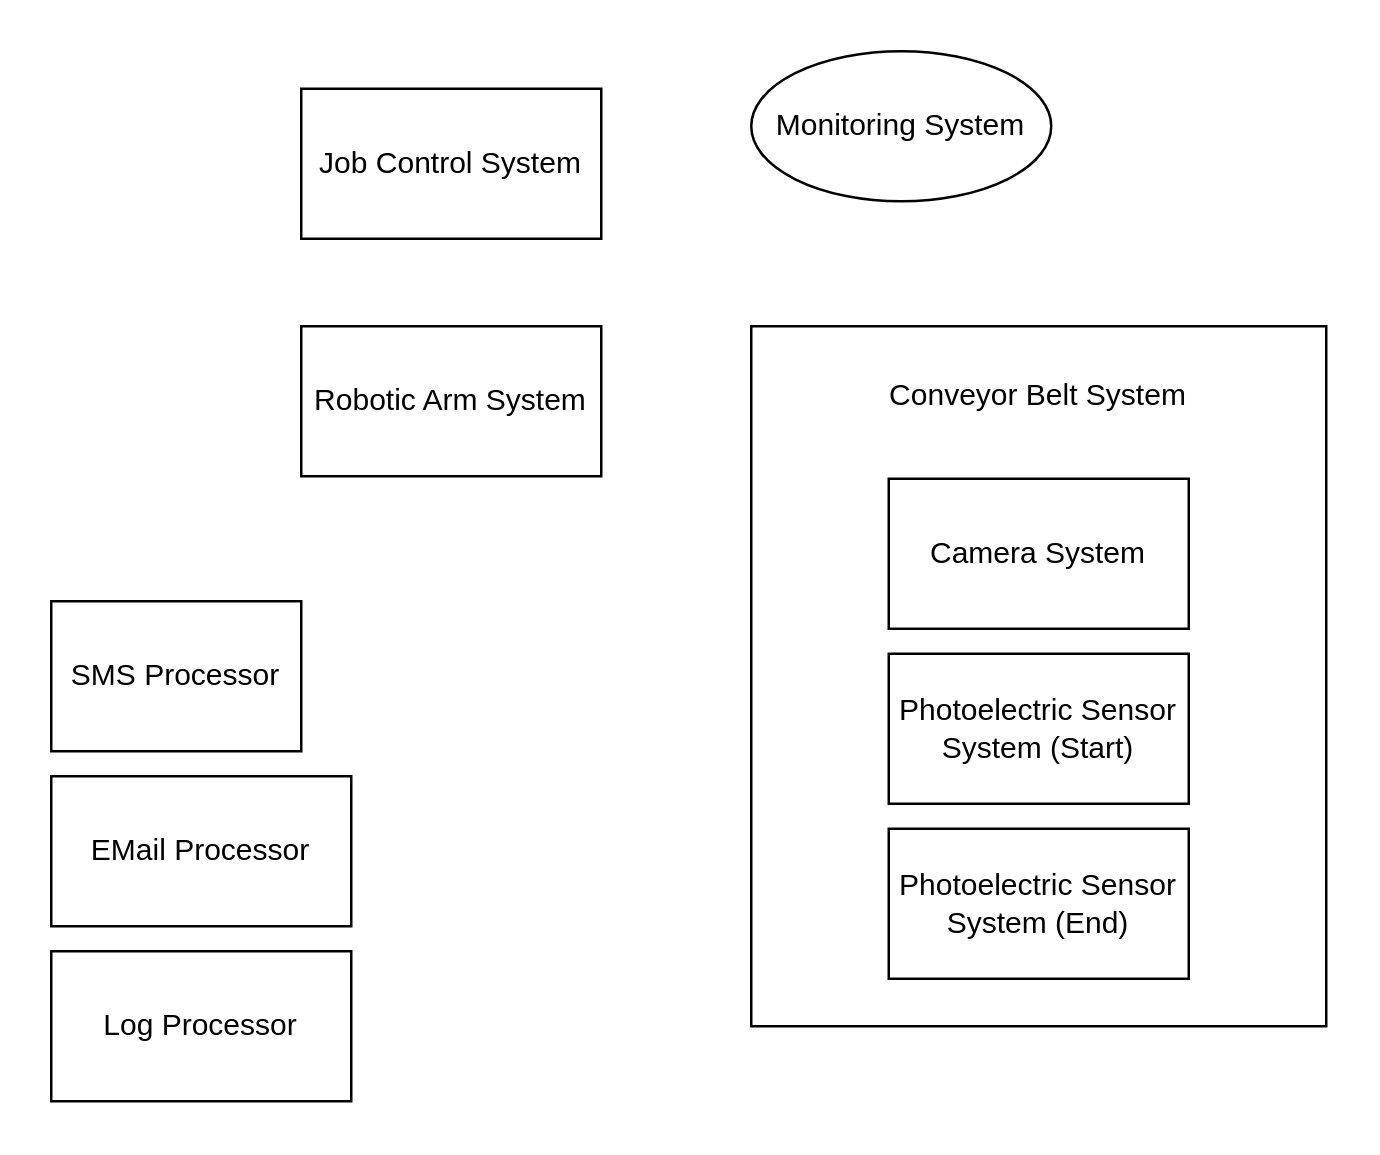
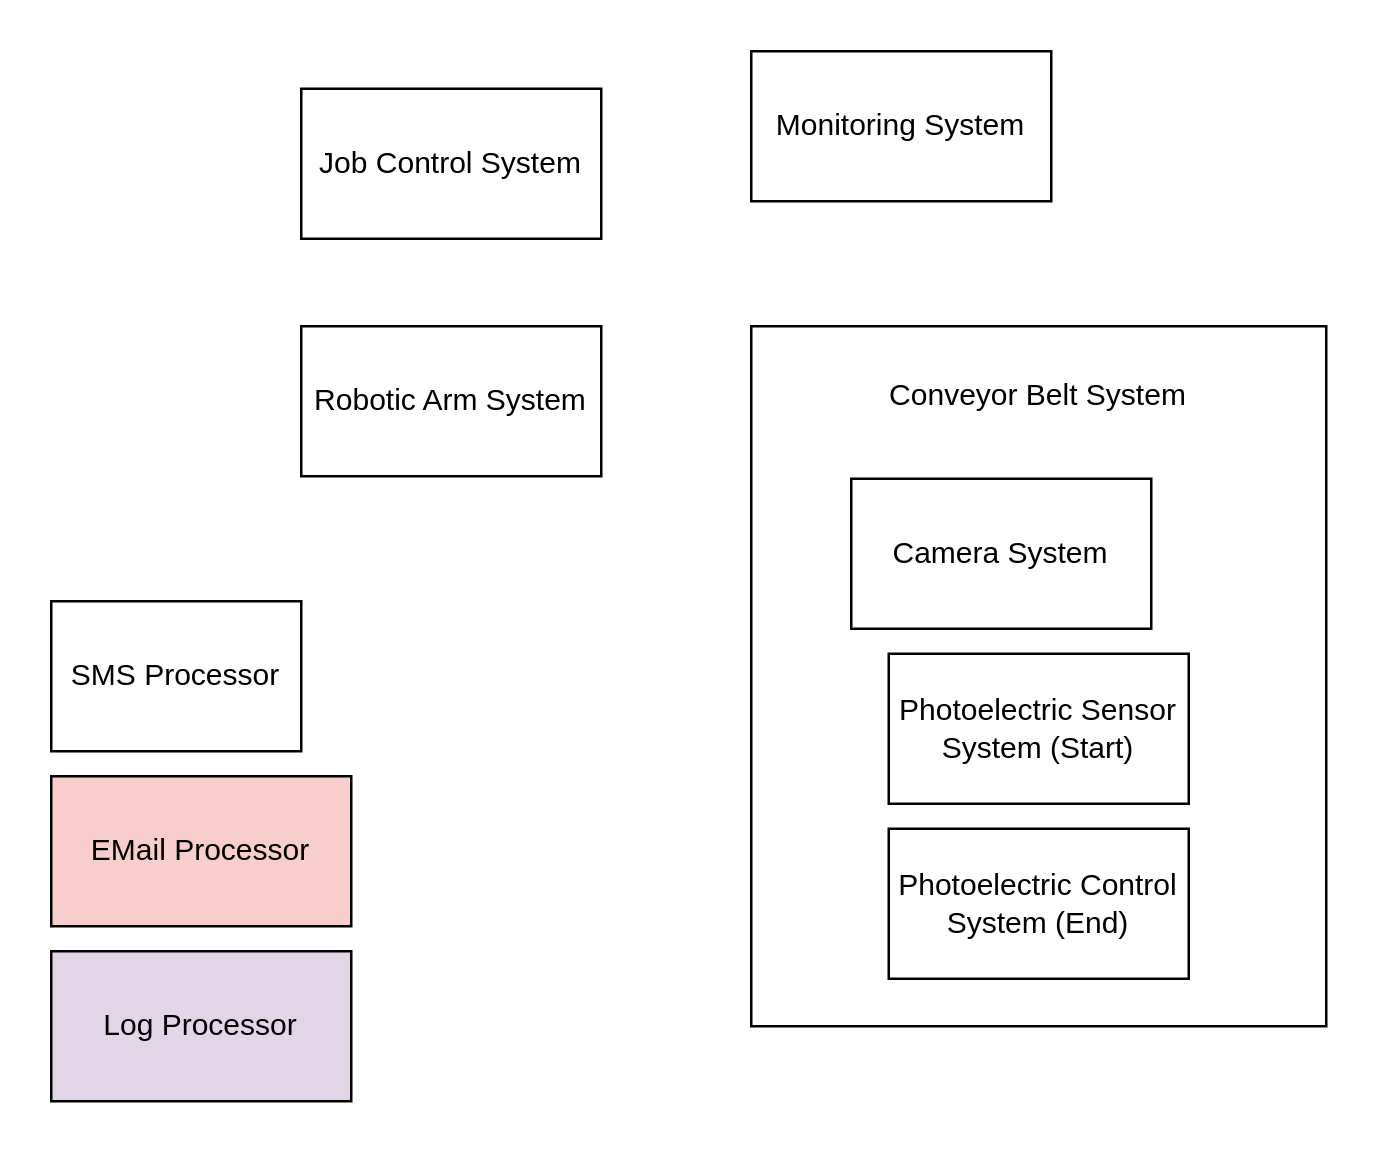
node "Monitoring System": shape ellipse -> rectangle
node "Camera System": moved (1039, 554) -> (1001, 554)
node "EMail Processor": fillcolor #ffffff -> #f8cecc
node "Photoelectric Sensor System (End)": label "Photoelectric Sensor System (End)" -> "Photoelectric Control System (End)"
node "Log Processor": fillcolor #ffffff -> #e1d5e7
